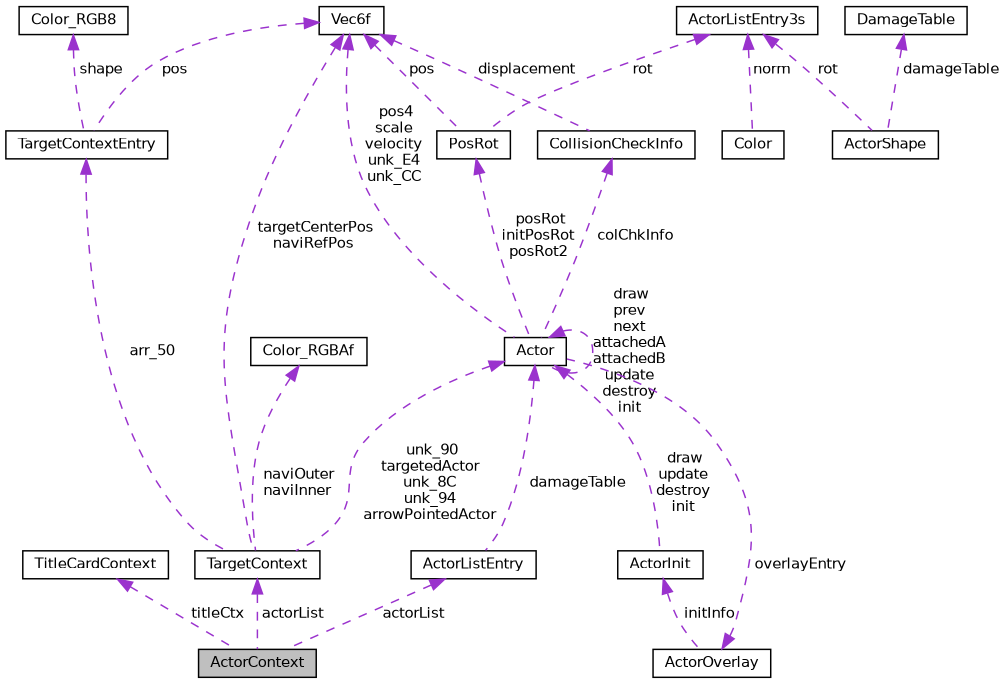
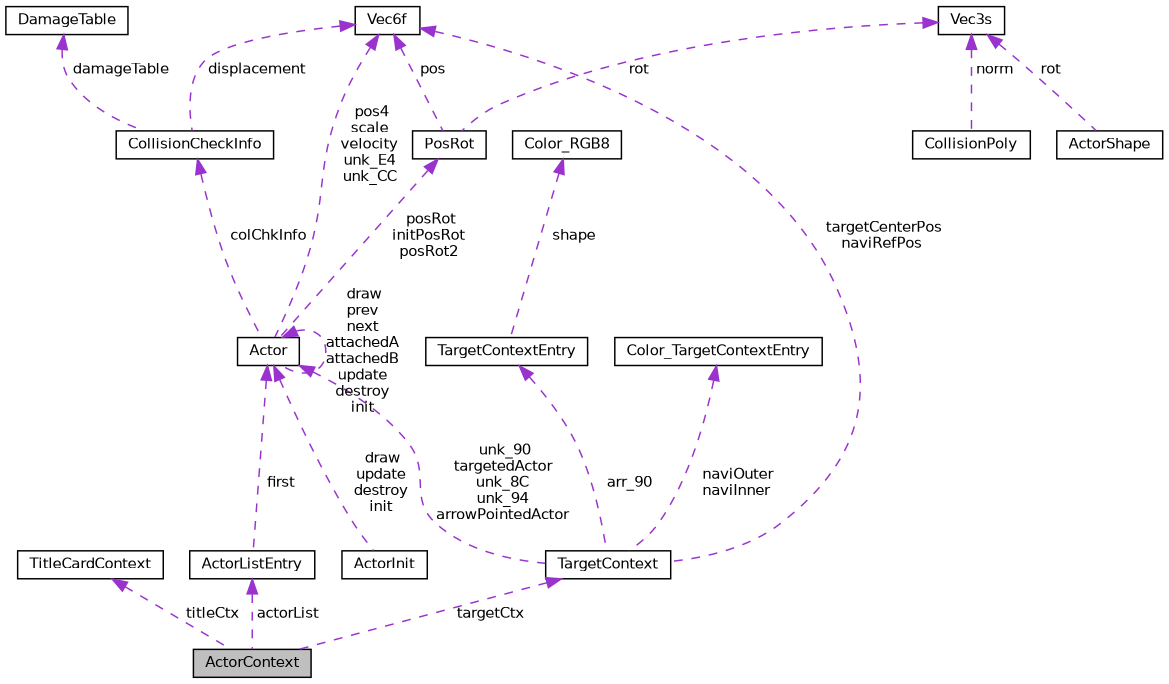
node "ActorListEntry3s": label "ActorListEntry3s" -> "Vec3s"
edge "TargetContextEntry" -> "Vec6f": removed, label "pos"
edge "ActorShape" -> "DamageTable": now "CollisionCheckInfo" -> "DamageTable"
node "Color": label "Color" -> "CollisionPoly"
edge "TargetContext" -> "TargetContextEntry": label " arr_50" -> " arr_90"
node "Color_RGBAf": label "Color_RGBAf" -> "Color_TargetContextEntry"
edge "ActorListEntry" -> "Actor": label " damageTable" -> " first"
edge "ActorContext" -> "TargetContext": label " actorList" -> " targetCtx"
node "ActorOverlay": removed
